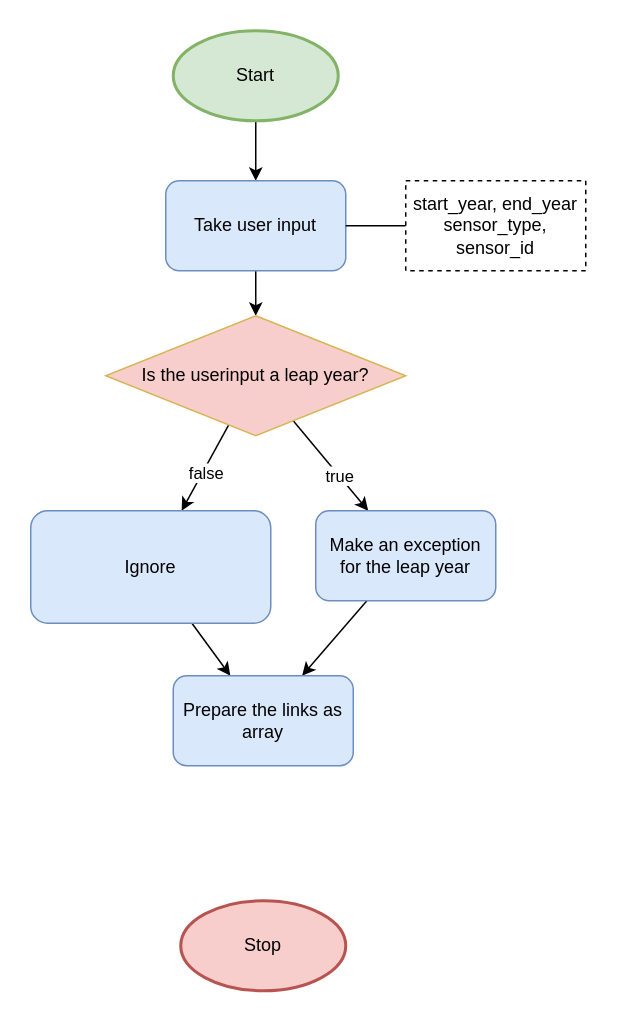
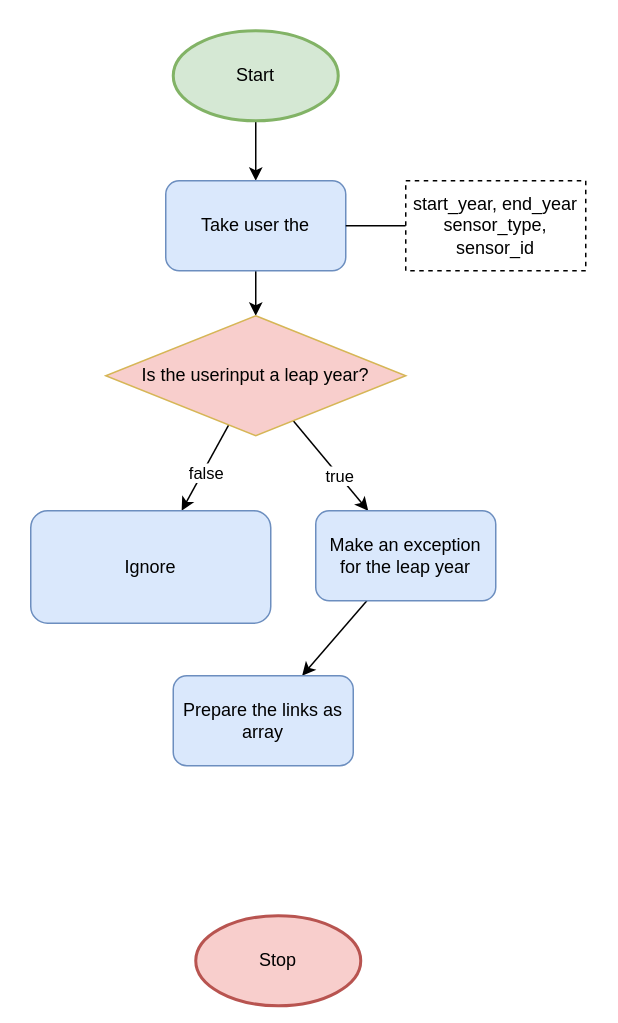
node "Take user input": label "Take user input" -> "Take user the"
edge "Ignore" -> "Prepare the links as array": removed
node "Stop": moved (263, 946) -> (278, 961)
